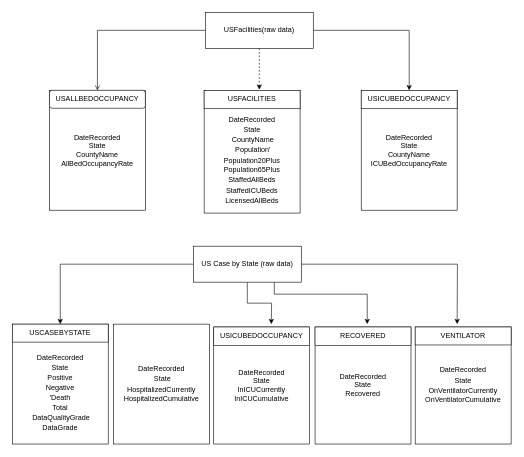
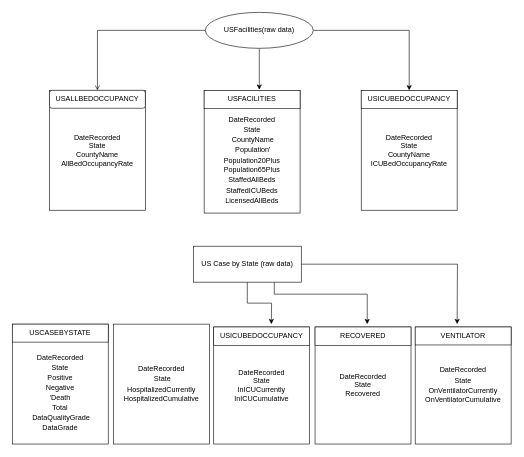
node "USFacilities(raw data)": shape rectangle -> ellipse
edge "USFacilities(raw data)" -> "USFACILITIES": style dashed -> solid
edge "US Case by State (raw data)" -> "USCASEBYSTATE": removed
